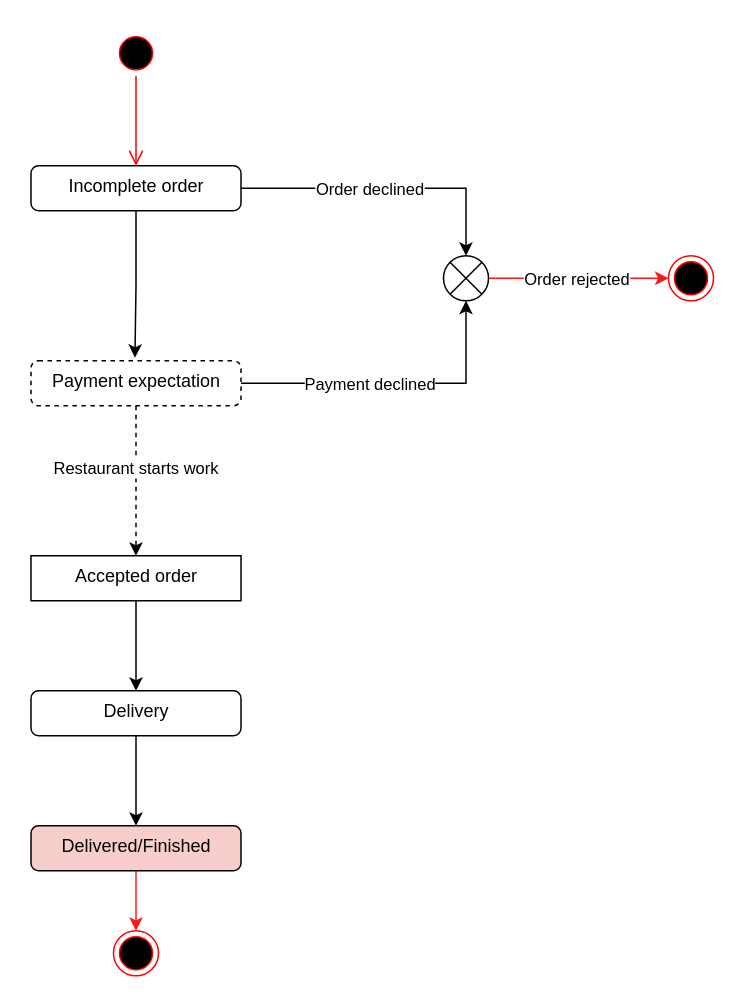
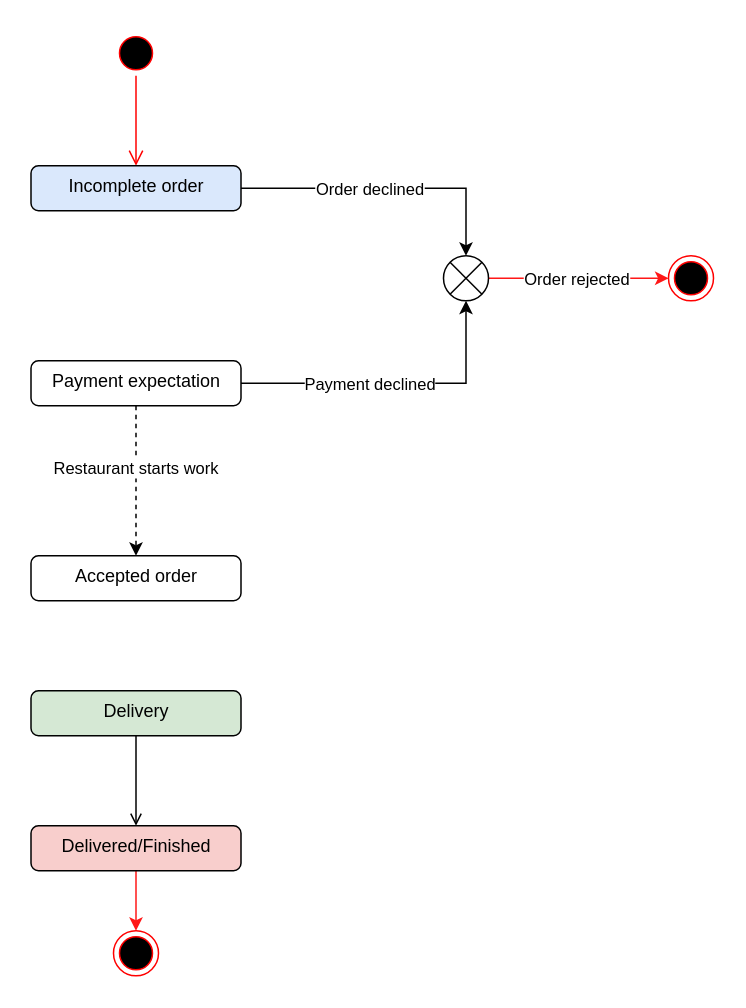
node "Incomplete order": fillcolor #ffffff -> #dae8fc
edge "Incomplete order" -> "Payment expectation": removed
node "Payment expectation": style dashed -> solid
node "Accepted order": shape rectangle -> rounded rectangle
edge "Accepted order" -> "Delivery": removed
node "Delivery": fillcolor #ffffff -> #d5e8d4
edge "Delivery" -> "Delivered/Finished": arrowhead classic -> open
